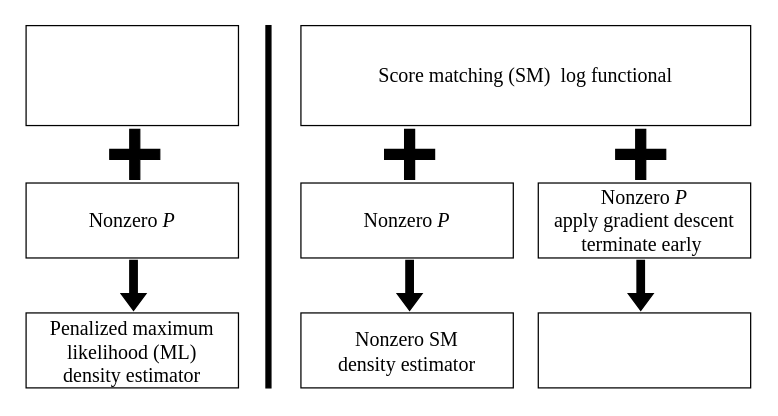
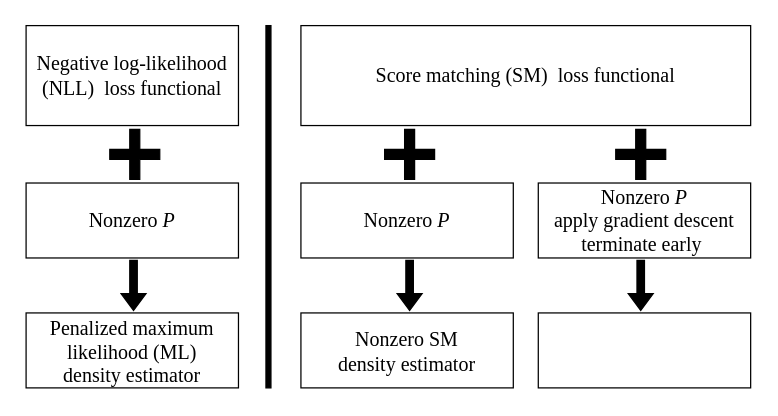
node "Negative log-likelihood (NLL) loss functional": added
node "Score matching (SM) log functional": label "Score matching (SM) log functional" -> "Score matching (SM) loss functional"
